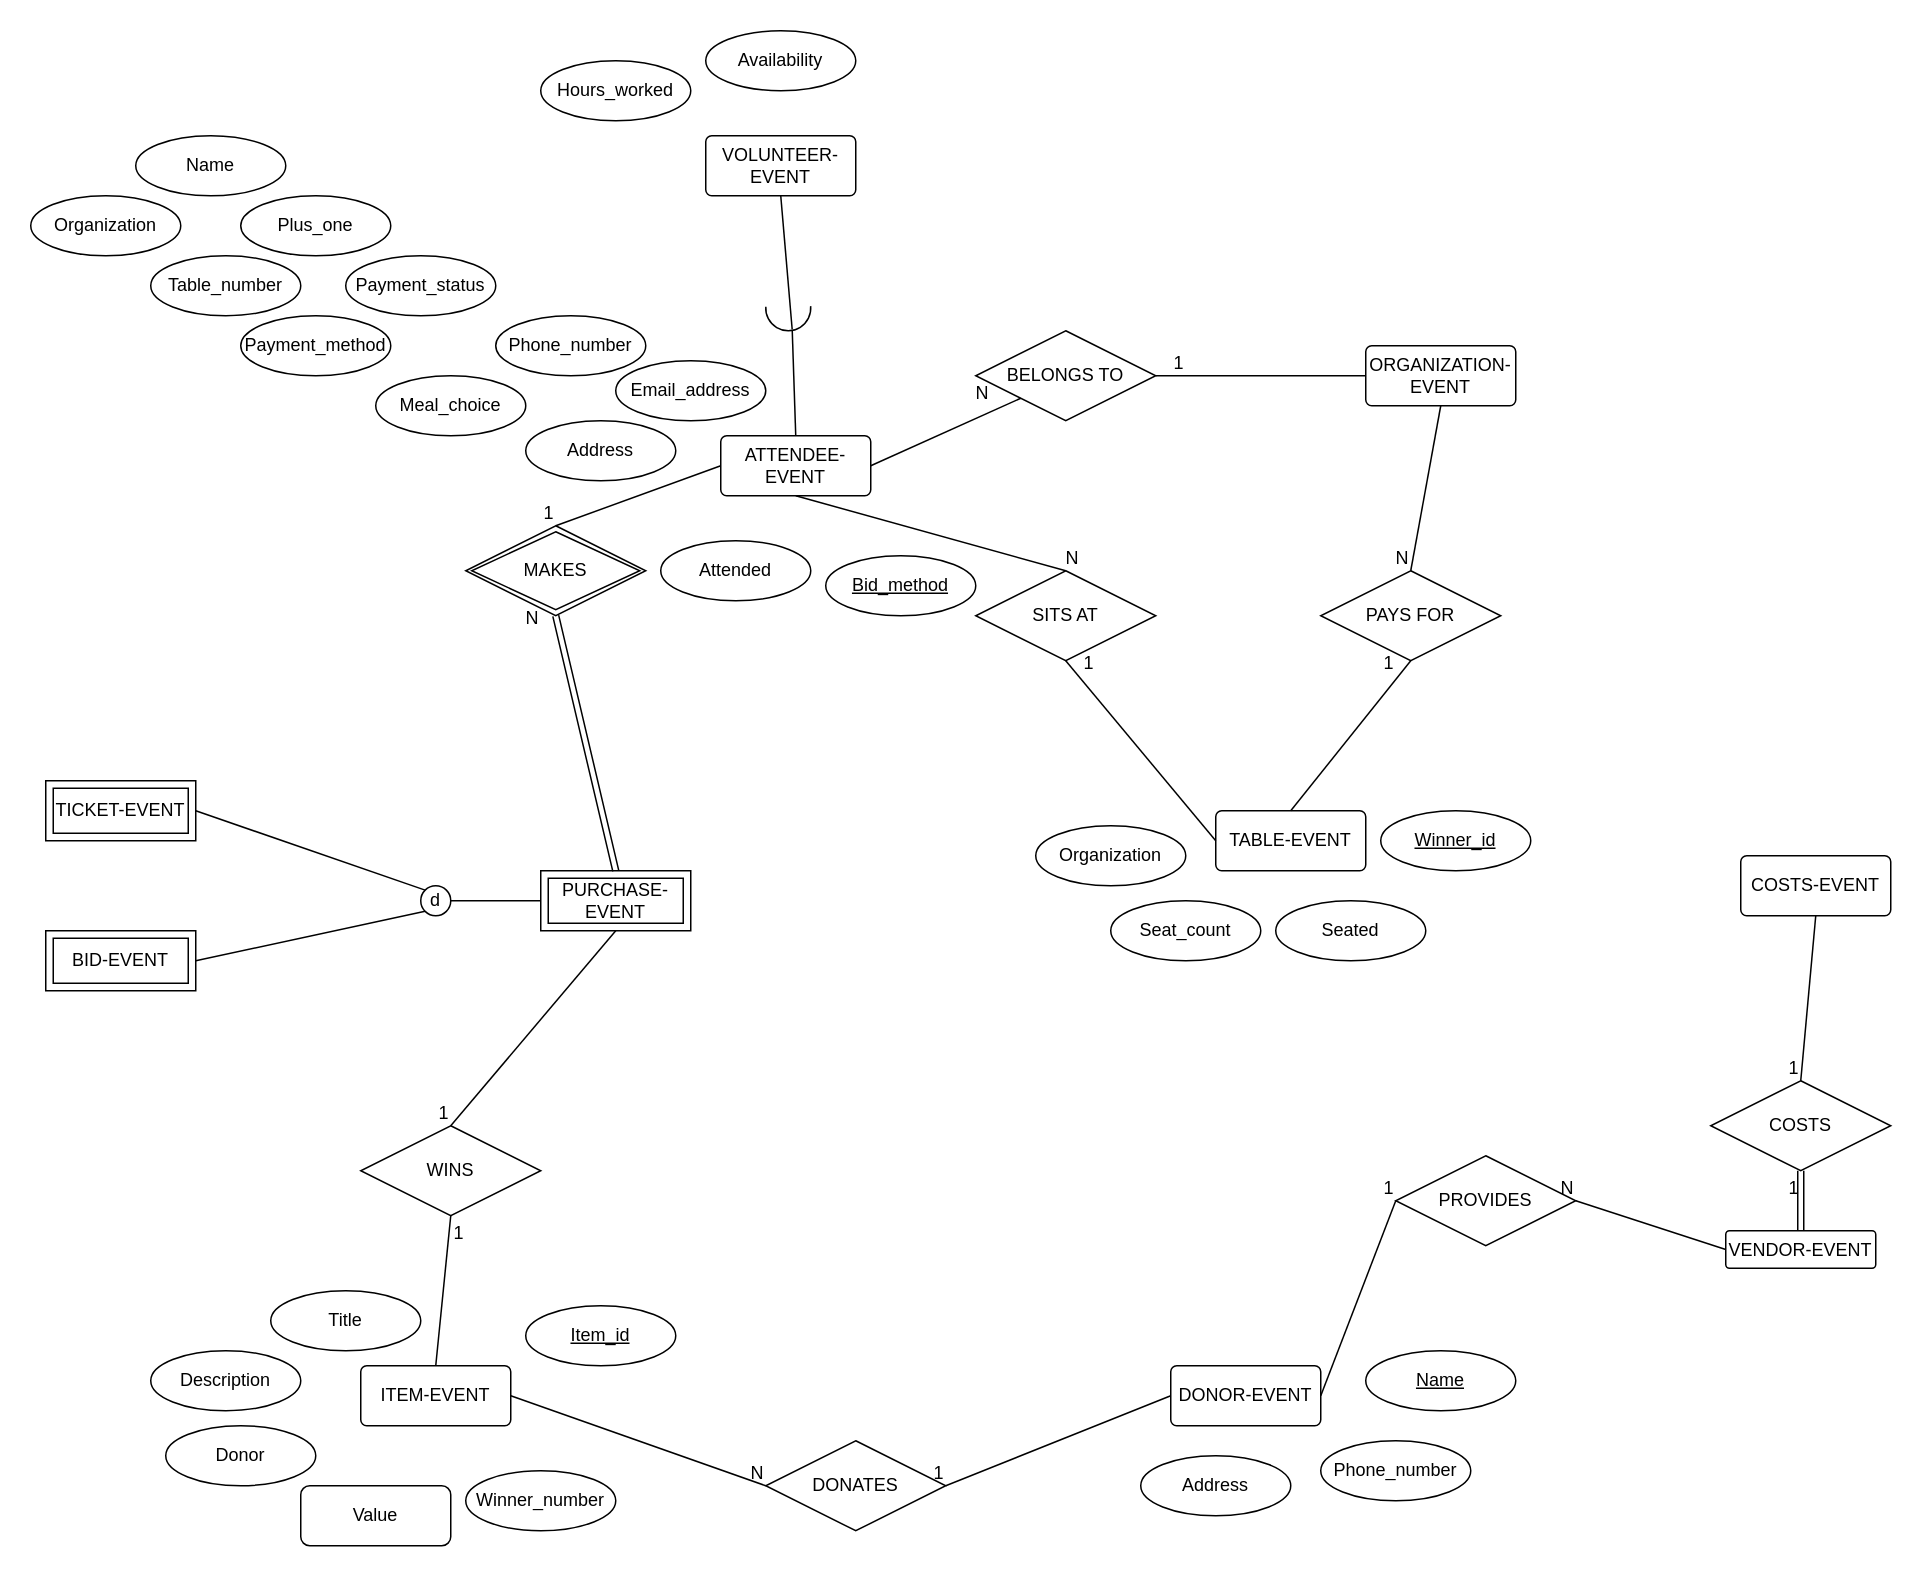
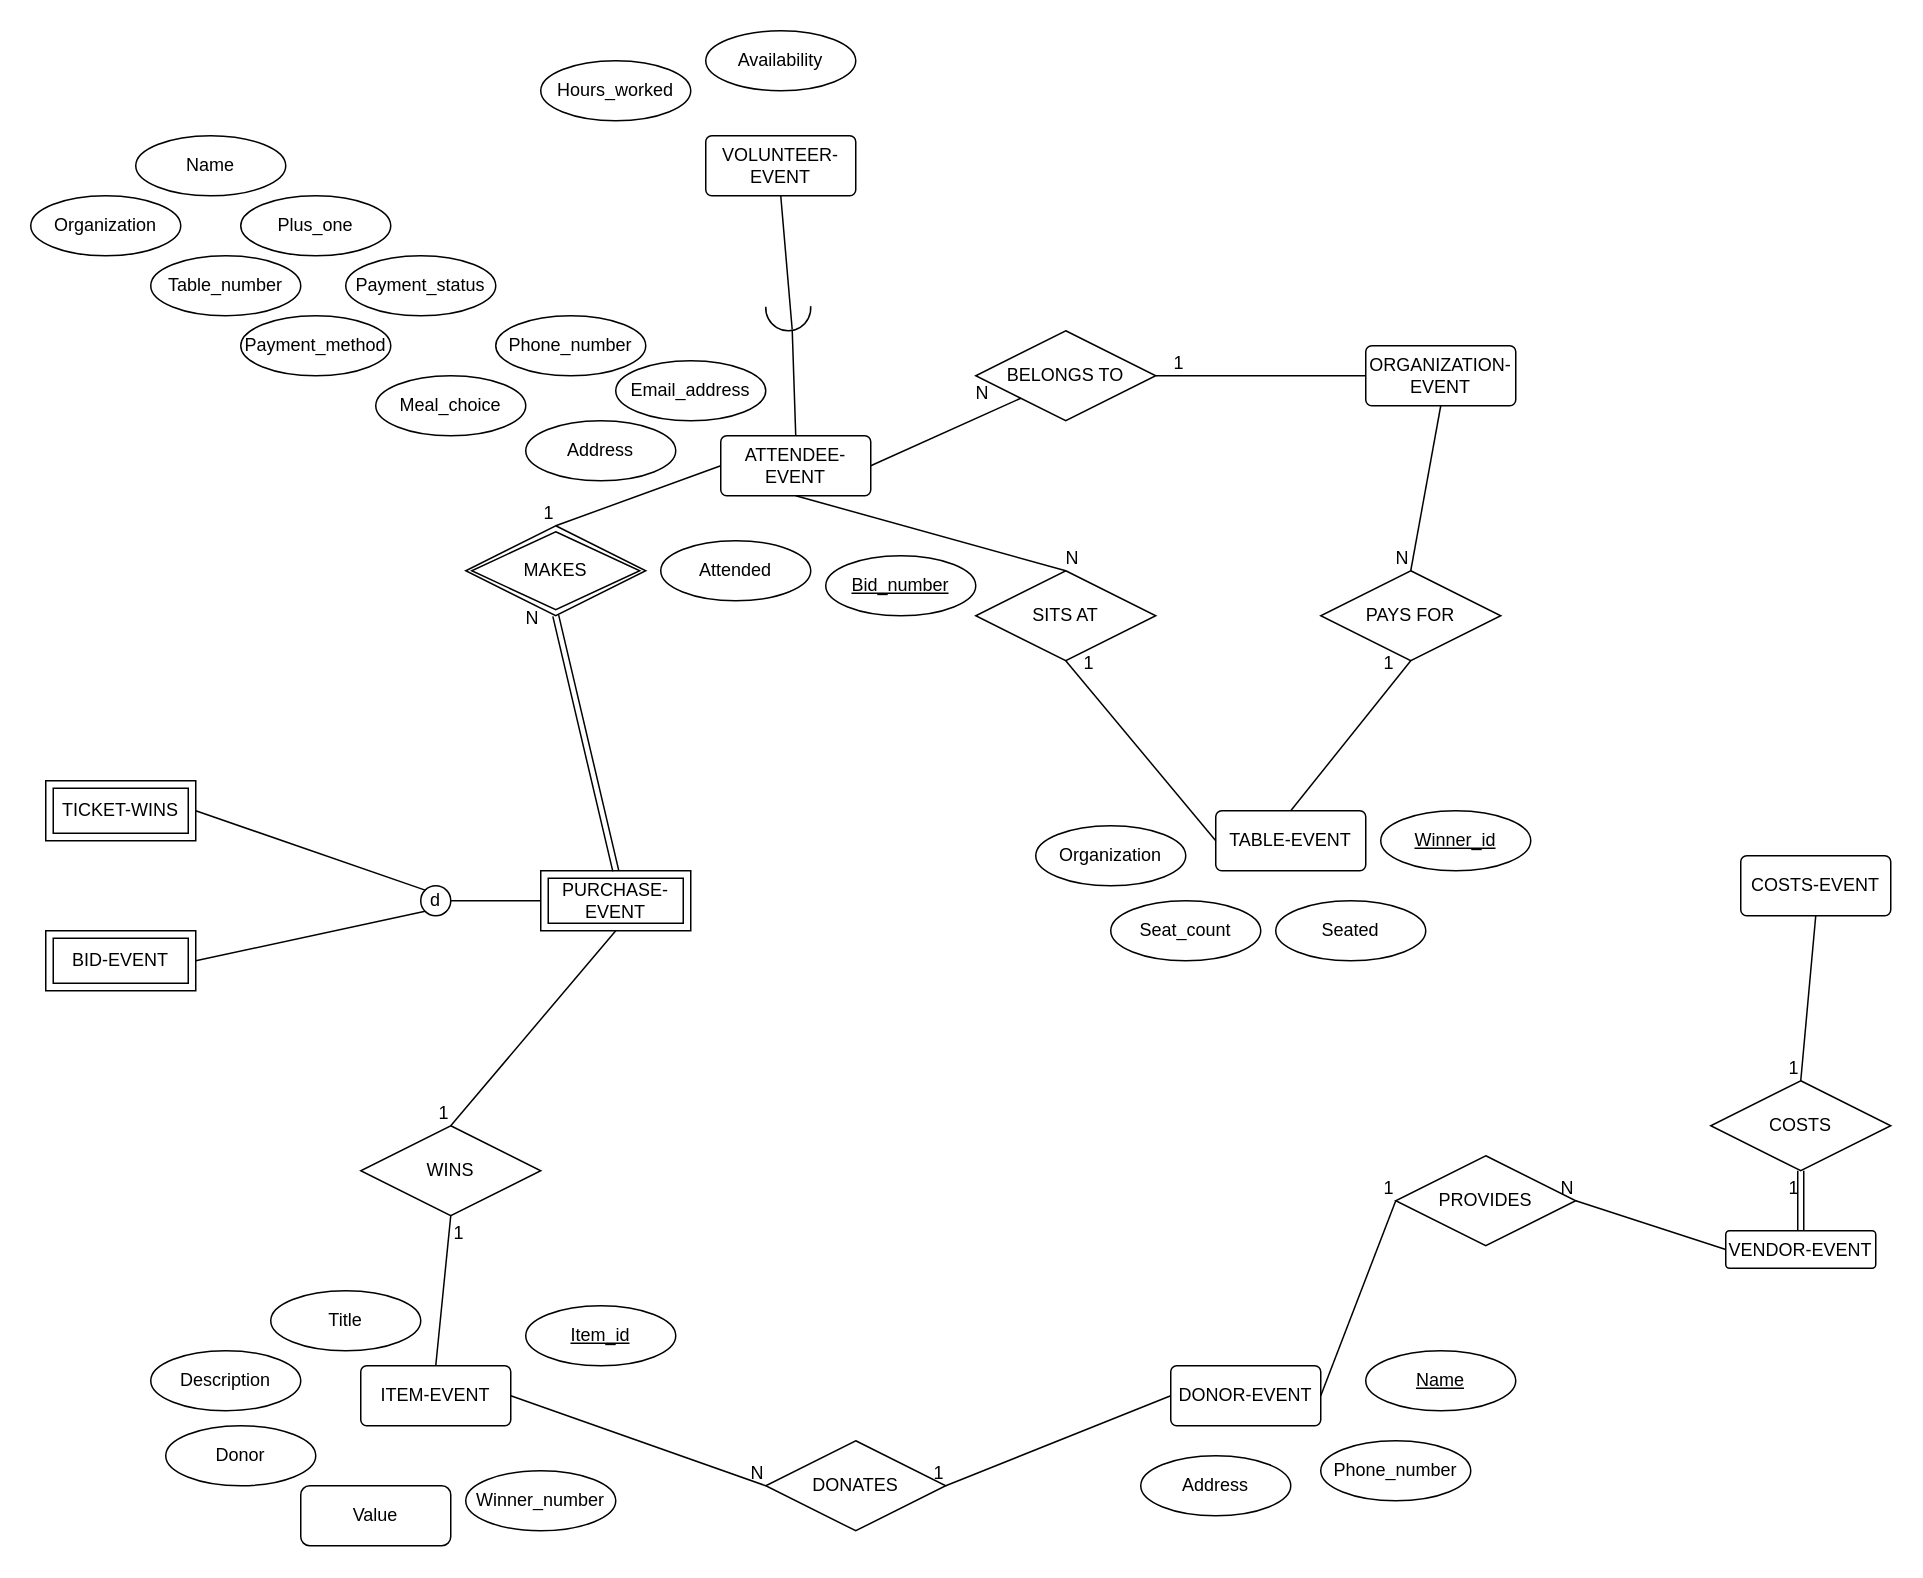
node "Bid_method": label "Bid_method" -> "Bid_number"
node "TICKET-EVENT": label "TICKET-EVENT" -> "TICKET-WINS"
